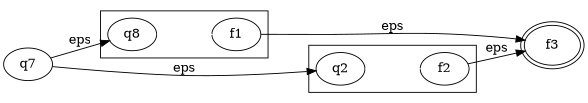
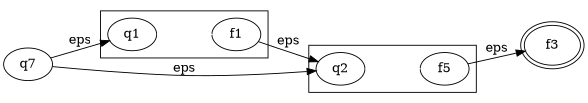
node "q8": label "q8" -> "q1"
edge "f1" -> "f3": now "f1" -> "q2"
node "f2": label "f2" -> "f5"
